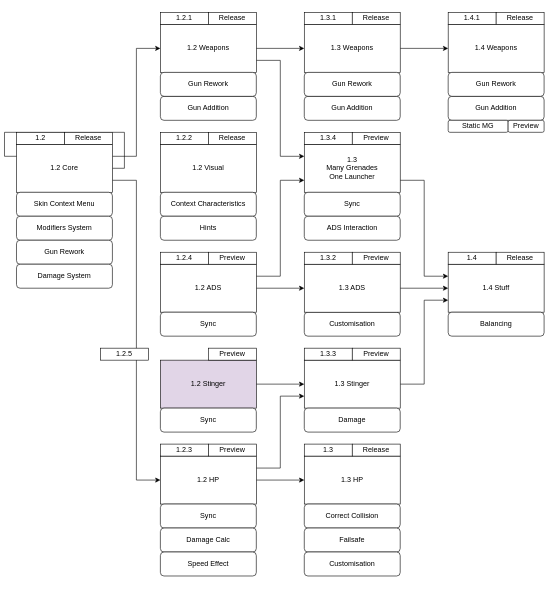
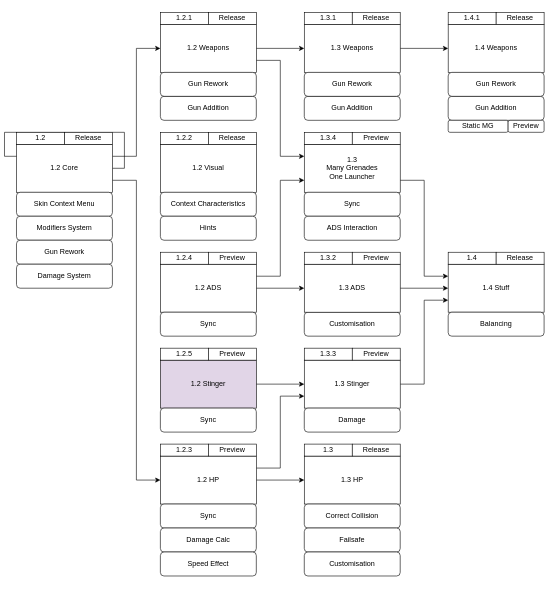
node "1.2.5": moved (125, 354) -> (185, 354)
